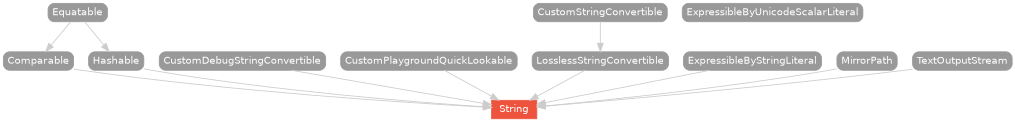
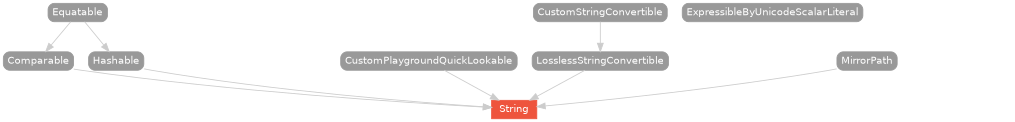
node "CustomDebugStringConvertible": removed
node "ExpressibleByStringLiteral": removed
node "TextOutputStream": removed
